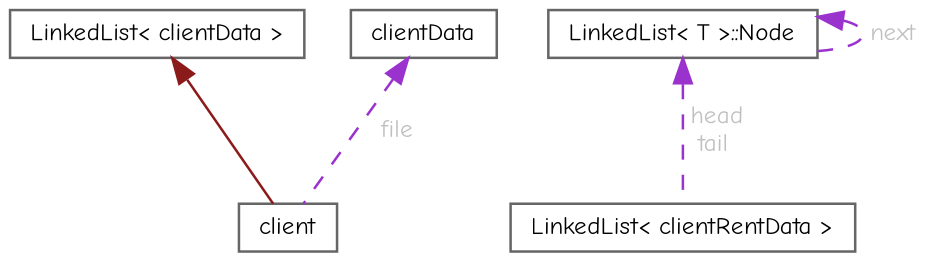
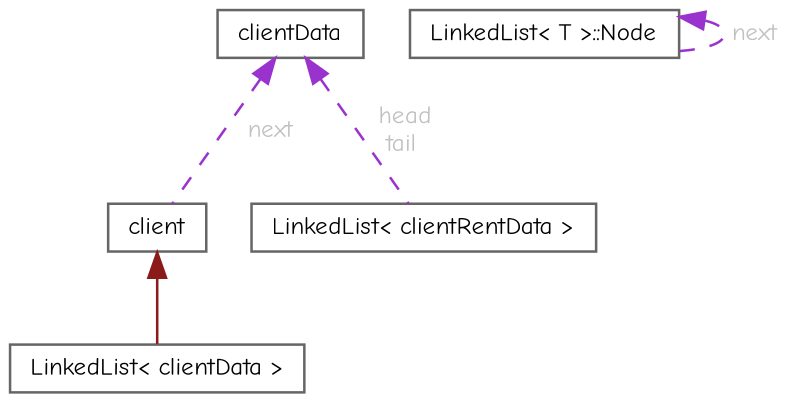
edge "client" -> "clientData": label " file" -> " next"
edge "client" -> "LinkedList< clientData >": reversed
edge "LinkedList< clientRentData >" -> "LinkedList< T >::Node": now "LinkedList< clientRentData >" -> "clientData"
